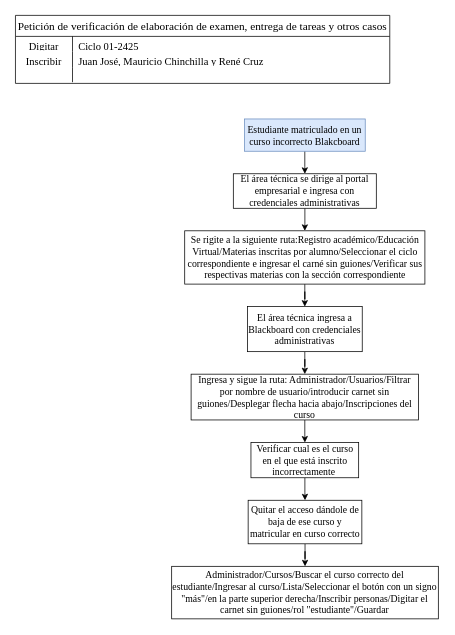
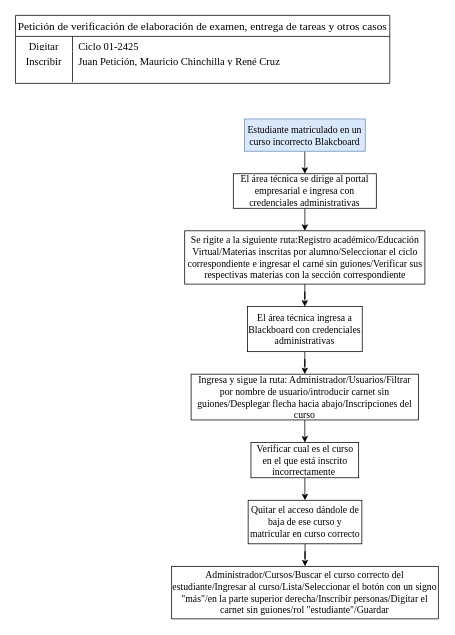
node "Juan José, Mauricio Chinchilla y René Cruz": label "Juan José, Mauricio Chinchilla y René Cruz" -> "Juan Petición, Mauricio Chinchilla y René Cruz"
